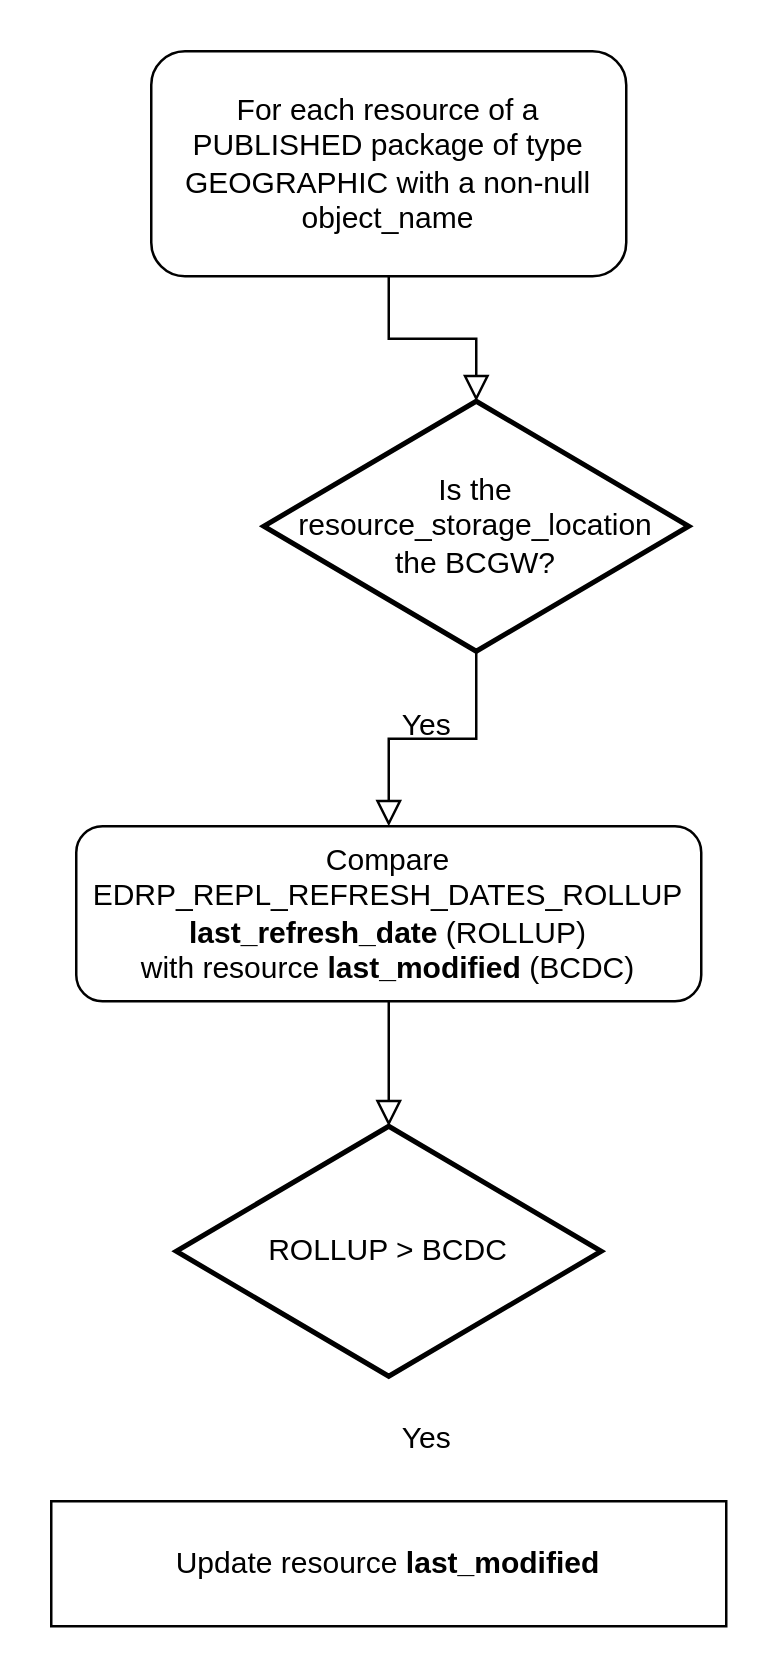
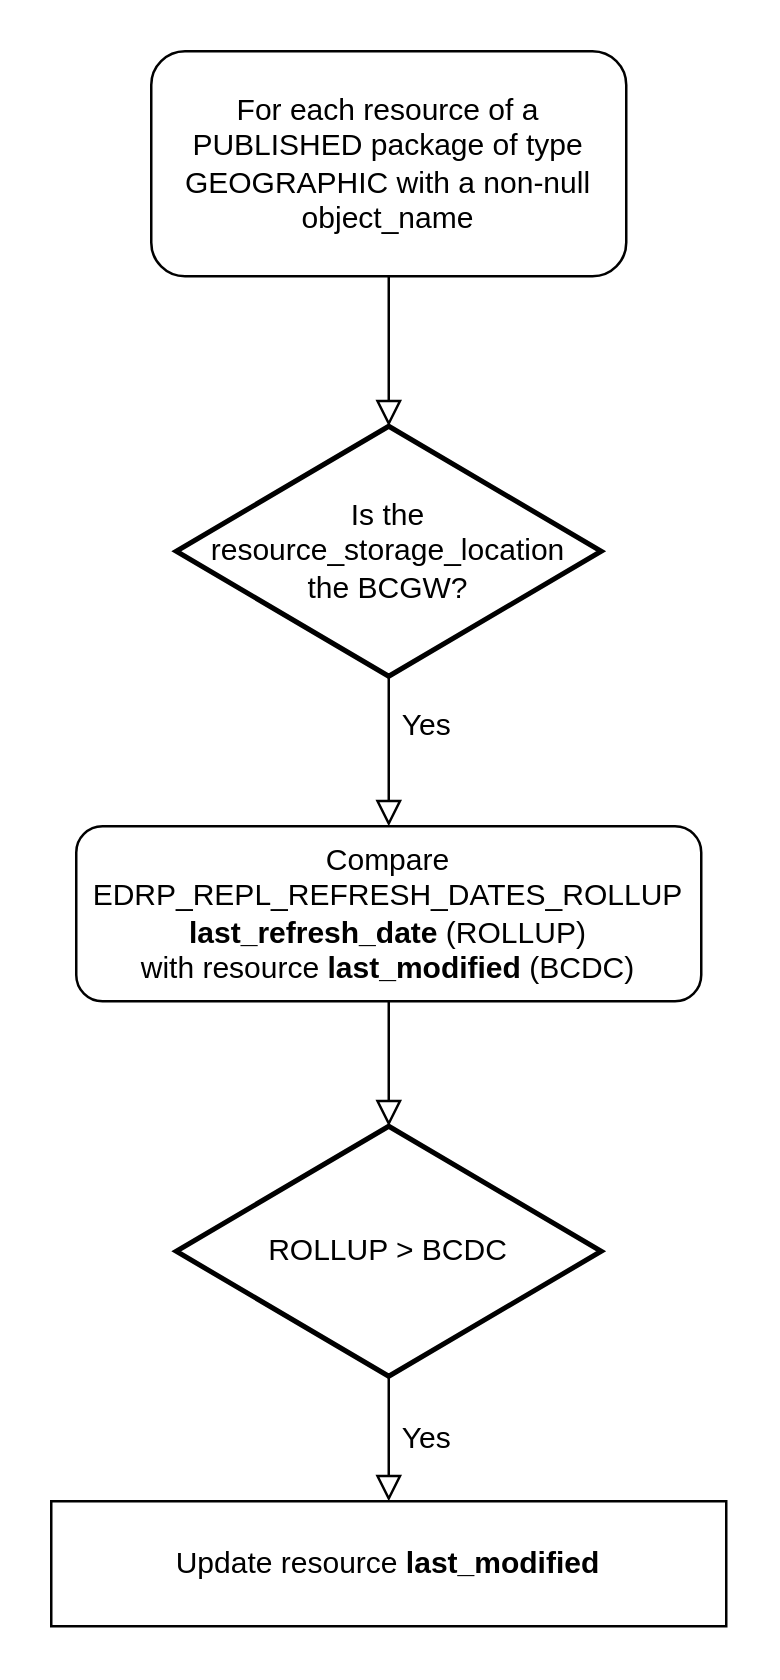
node "Is the resource_storage_location the BCGW?": moved (476, 526) -> (389, 551)
edge "ROLLUP > BCDC" -> "Update resource last_modified": added
